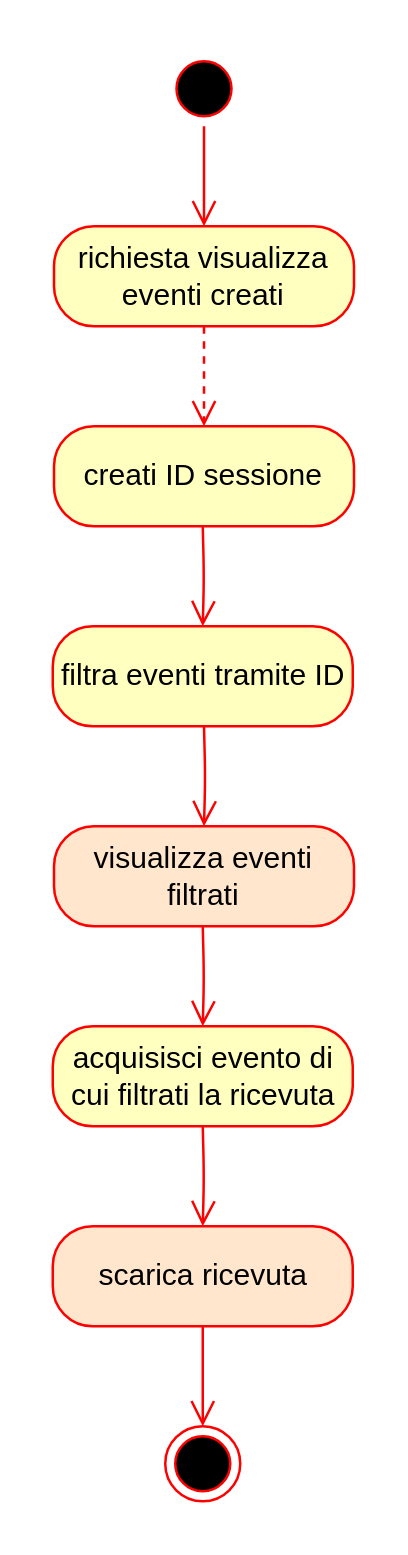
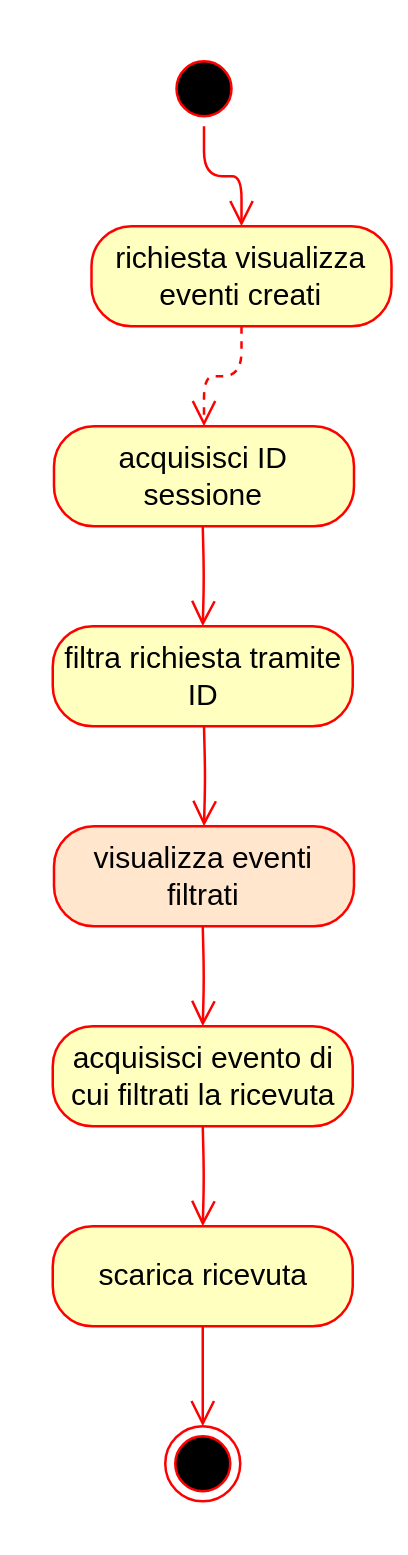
node "richiesta visualizza eventi creati": moved (204, 276) -> (241, 276)
node "creati ID sessione": label "creati ID sessione" -> "acquisisci ID sessione"
node "filtra eventi tramite ID": label "filtra eventi tramite ID" -> "filtra richiesta tramite ID"
node "scarica ricevuta": fillcolor #ffe6cc -> #ffffc0
